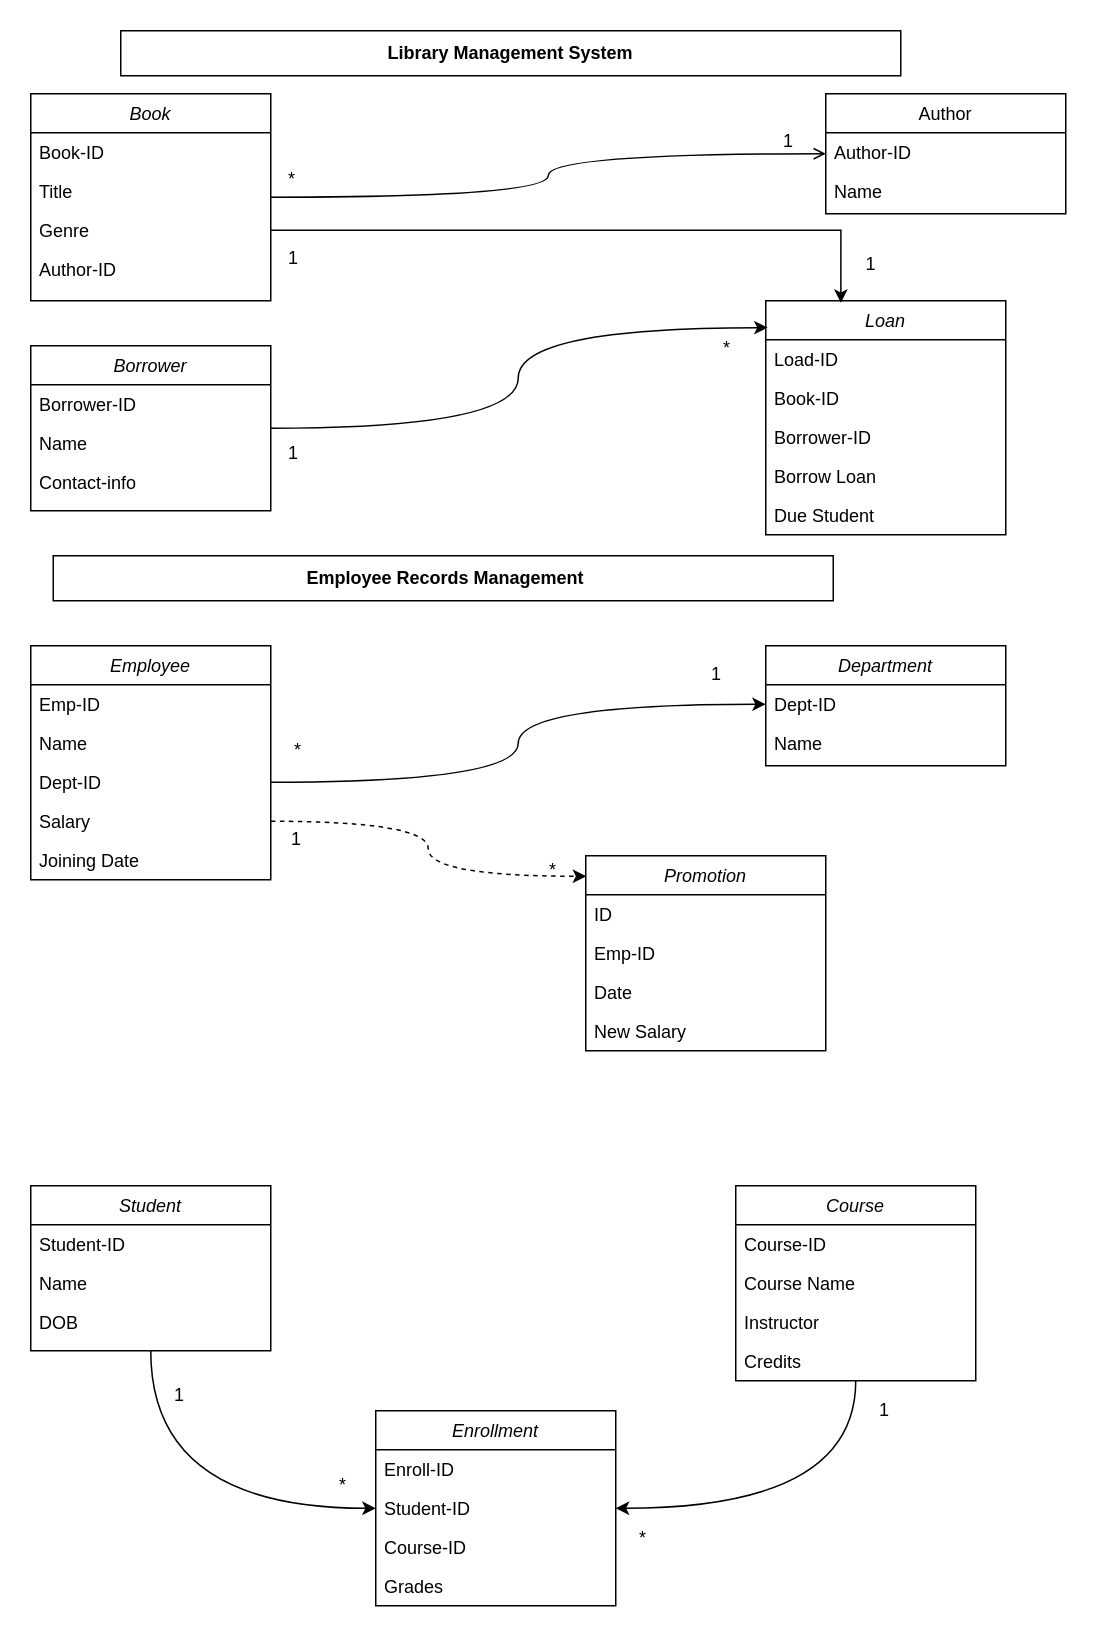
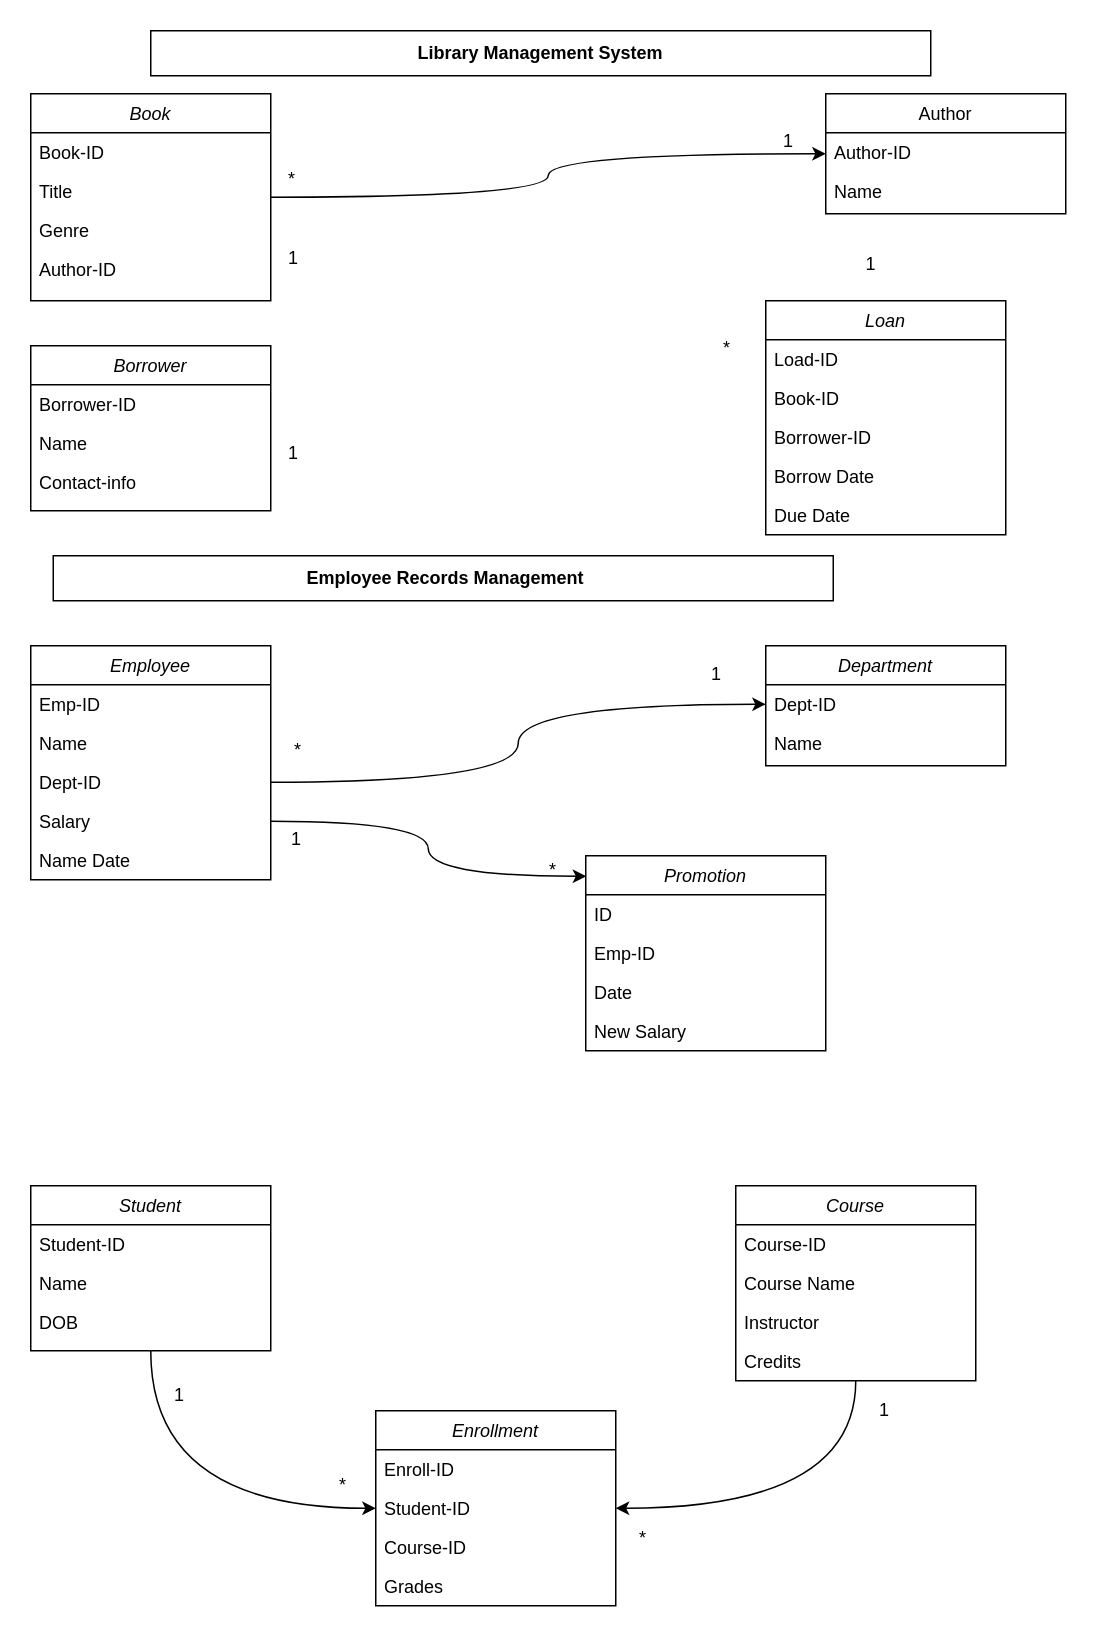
node "Library Management System": moved (511, 53) -> (541, 53)
edge "Book" -> "Author": arrowhead open -> classic
edge "Genre" -> "Loan": removed
edge "Borrower" -> "Loan": removed
node "Borrow Loan": label "Borrow Loan" -> "Borrow Date"
node "Due Student": label "Due Student" -> "Due Date"
edge "Salary" -> "Promotion": style dashed -> solid
node "Joining Date": label "Joining Date" -> "Name Date"
